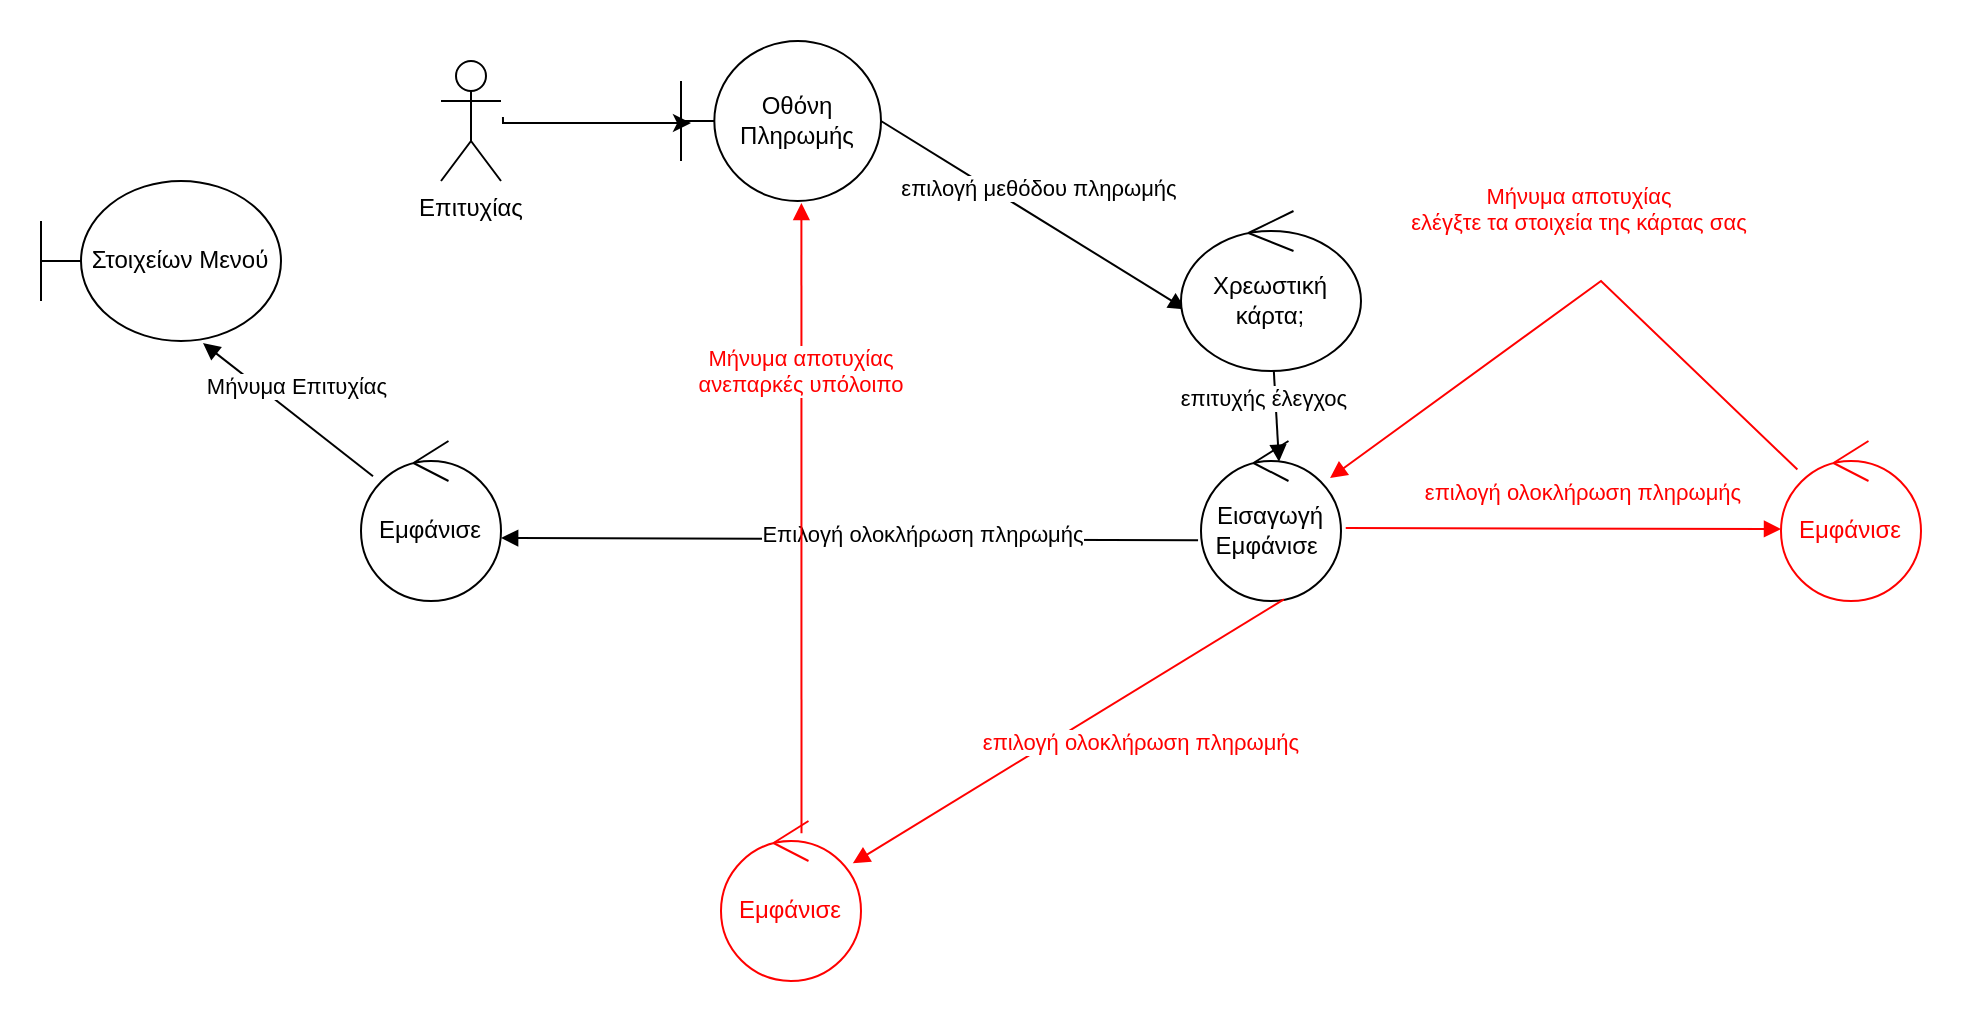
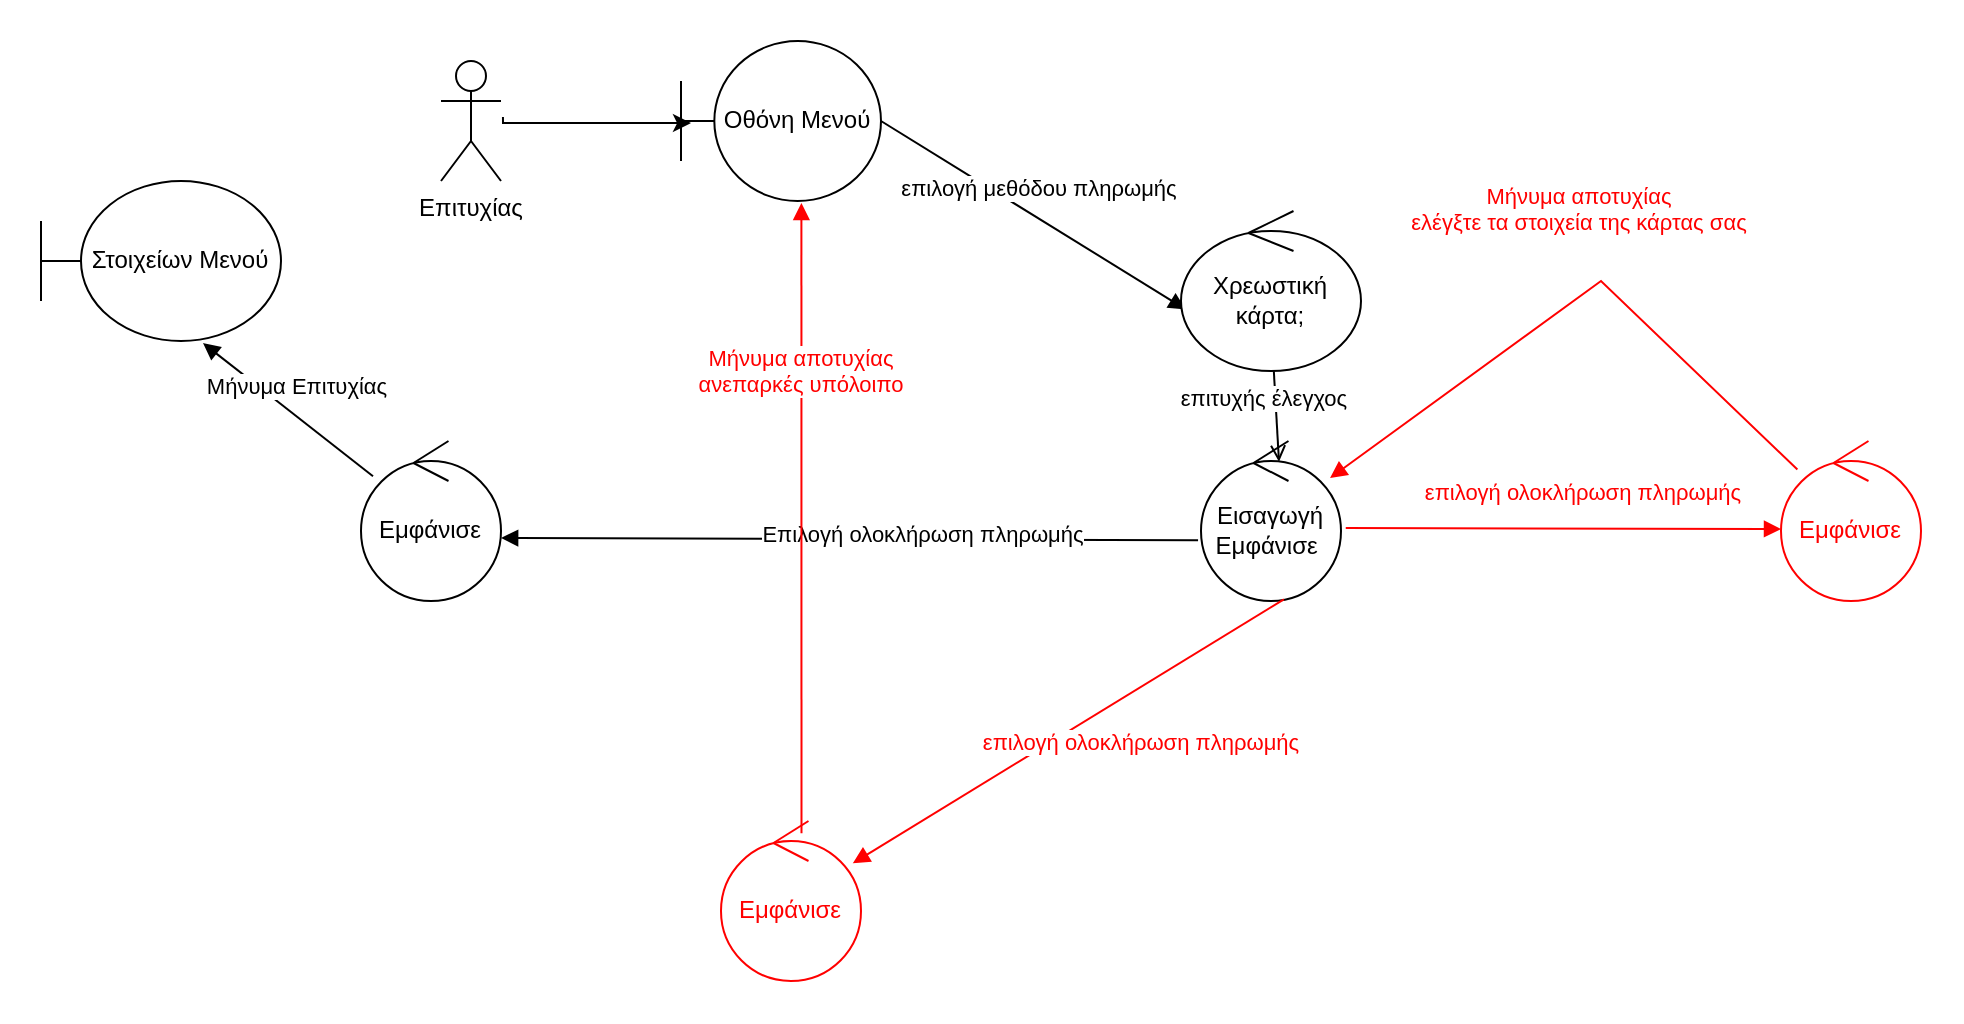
node "Οθόνη Πληρωμής": label "Οθόνη Πληρωμής" -> "Οθόνη Μενού"
edge "Χρεωστική κάρτα;" -> "Εισαγωγή Εμφάνισε": arrowhead block -> open
